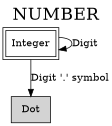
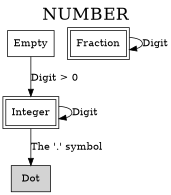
node "Empty": added
node "Fraction": added
edge "Integer" -> "Dot": label "Digit '.' symbol" -> "The '.' symbol"
